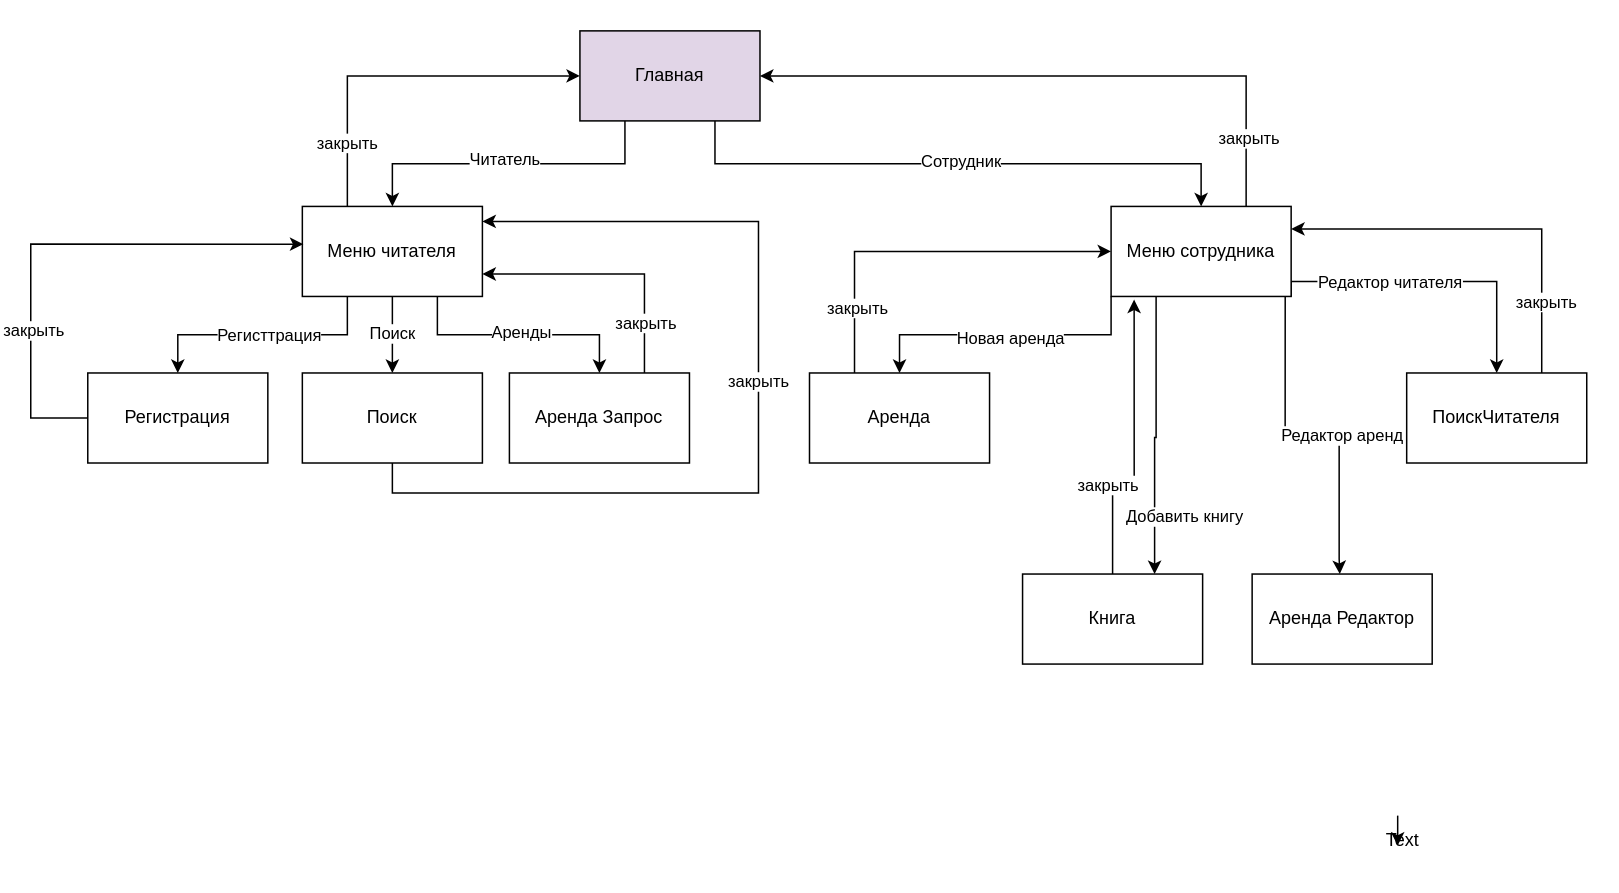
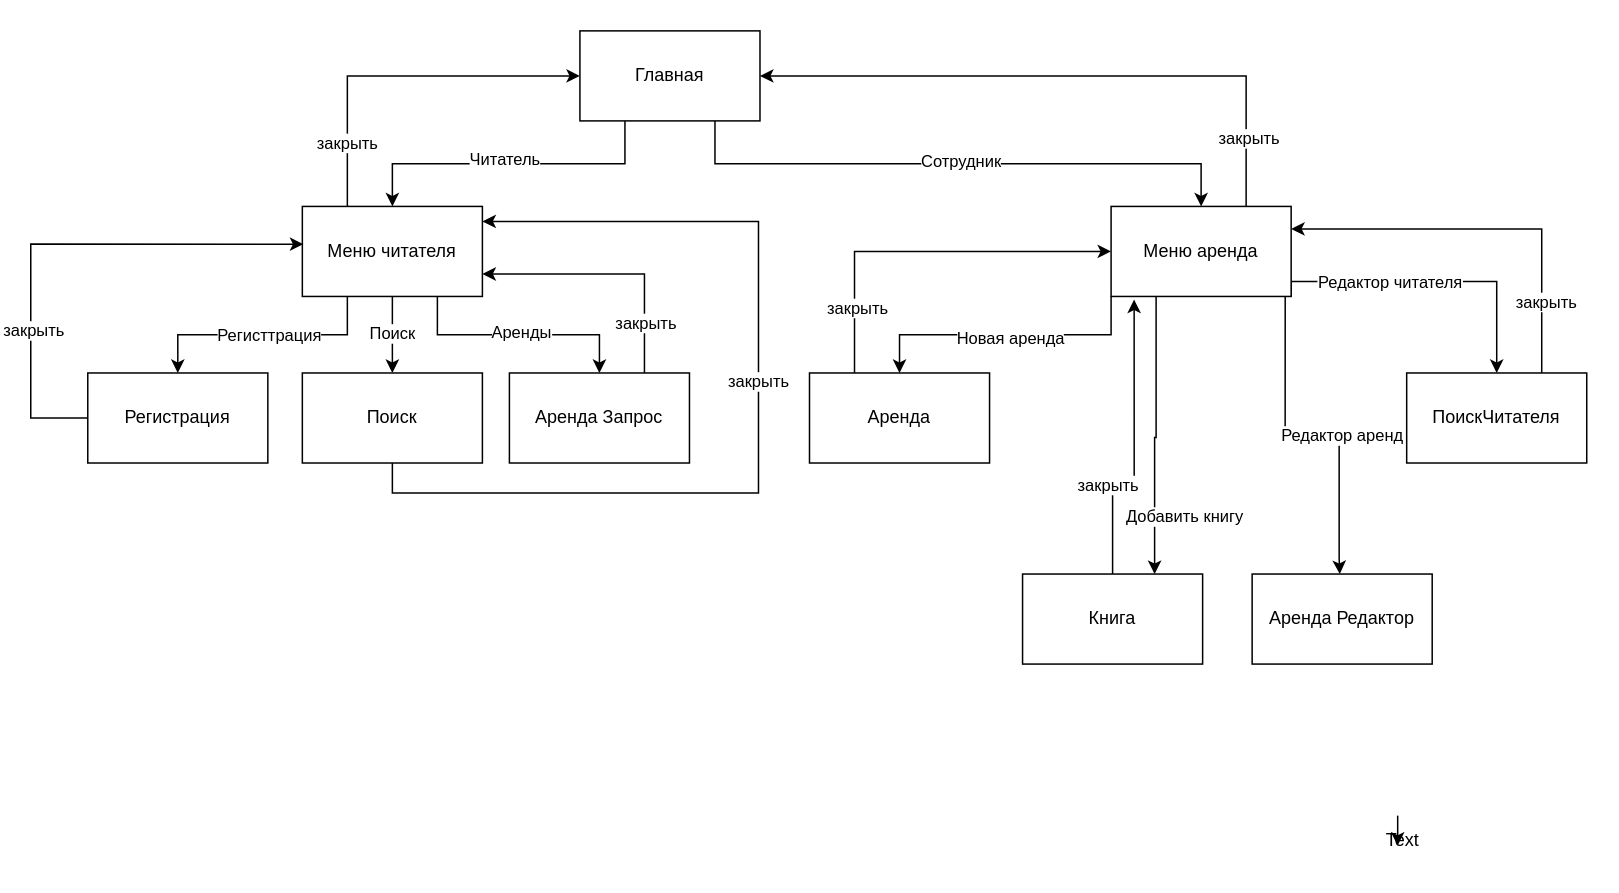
node "Главная": fillcolor #e1d5e7 -> #ffffff
node "Меню сотрудника": label "Меню сотрудника" -> "Меню аренда"
